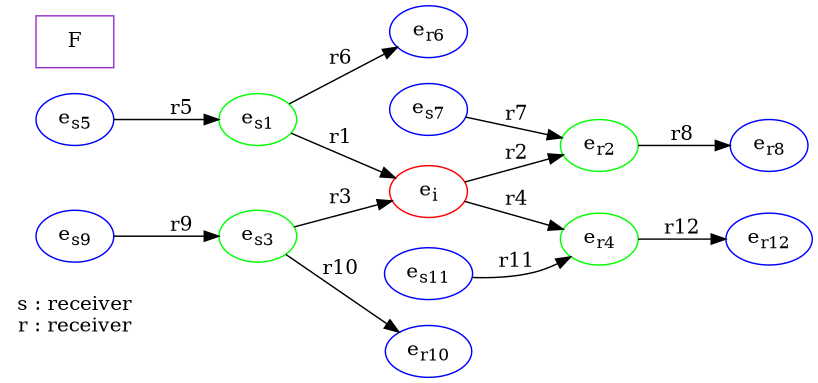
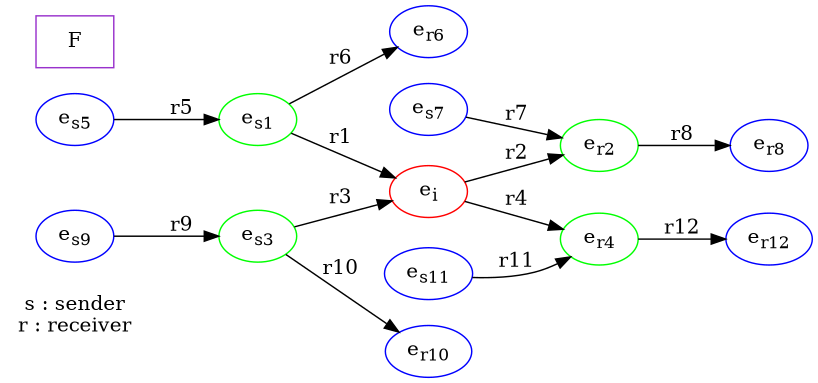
node "s : receiver r : receiver": label "s : receiver r : receiver" -> "s : sender r : receiver"
